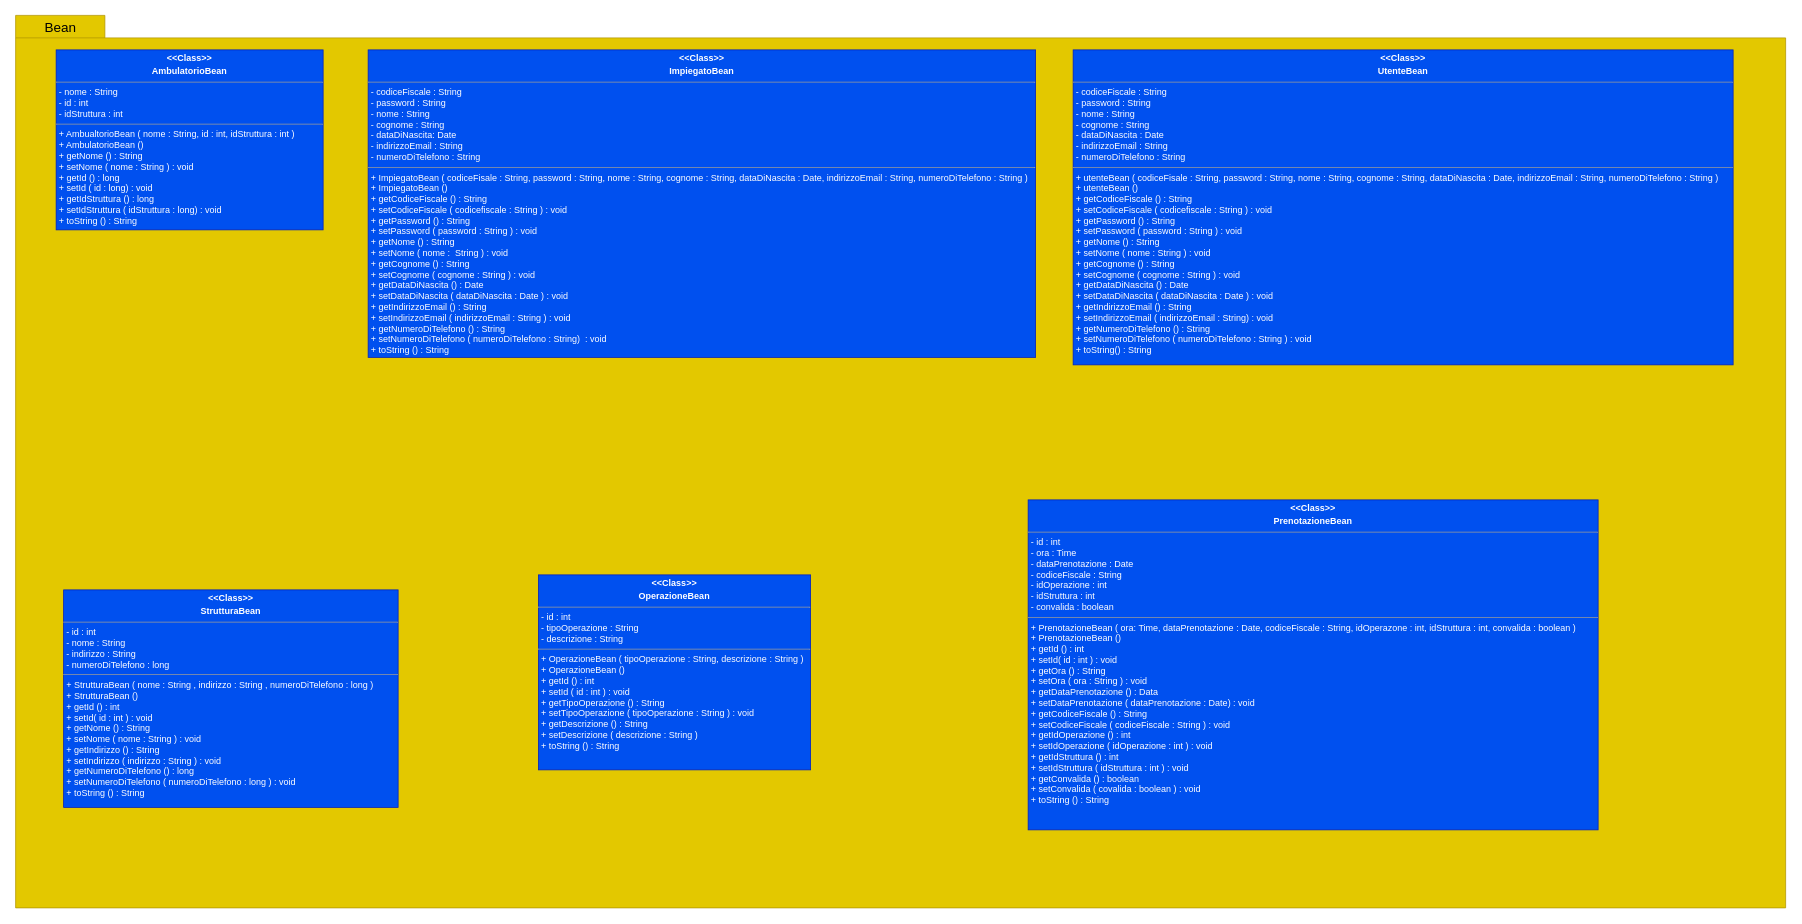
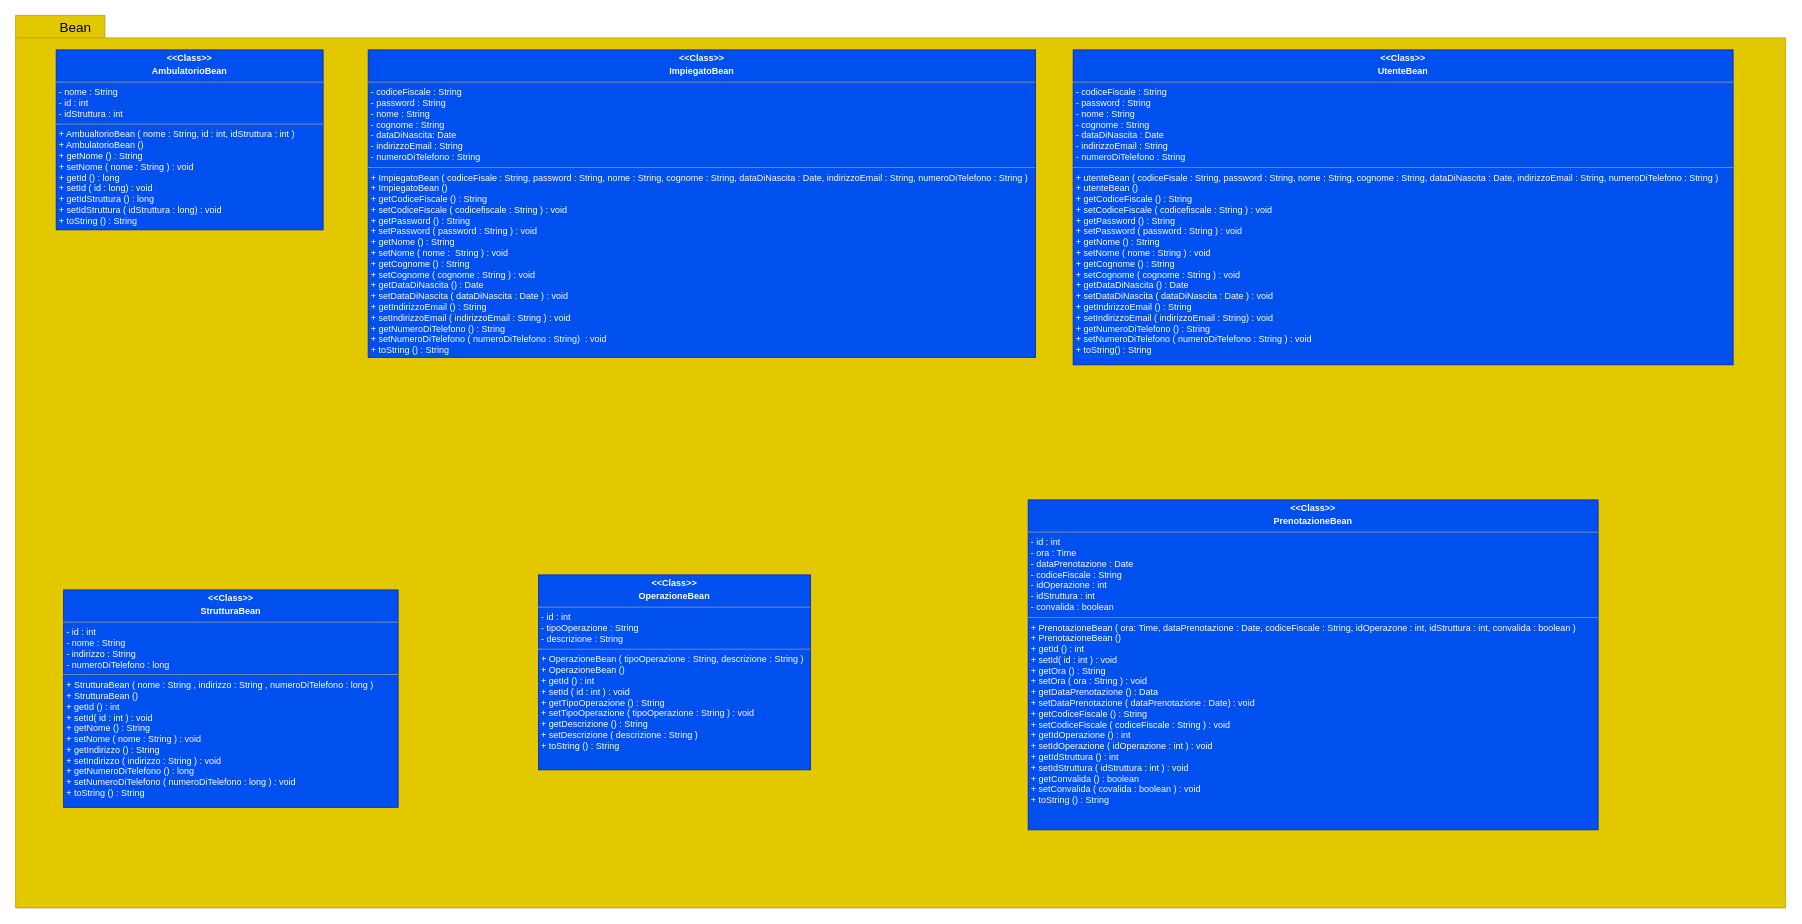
node "Bean": moved (60, 27) -> (75, 27)
